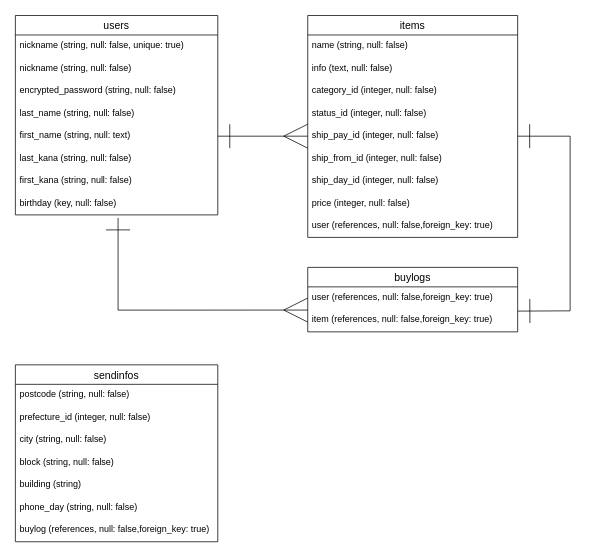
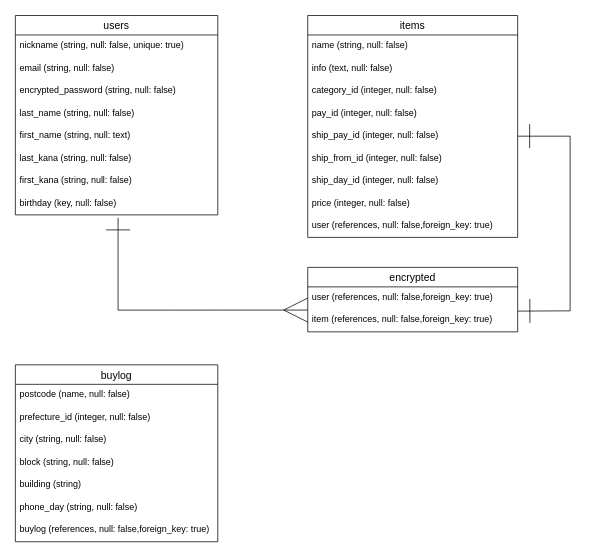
node "nickname (string, null: false)": label "nickname (string, null: false)" -> "email (string, null: false)"
node "status_id (integer, null: false)": label "status_id (integer, null: false)" -> "pay_id (integer, null: false)"
edge "first_name (string, null: text)" -- "ship_pay_id (integer, null: false)": removed
node "buylogs": label "buylogs" -> "encrypted"
node "sendinfos": label "sendinfos" -> "buylog"
node "postcode (string, null: false)": label "postcode (string, null: false)" -> "postcode (name, null: false)"
